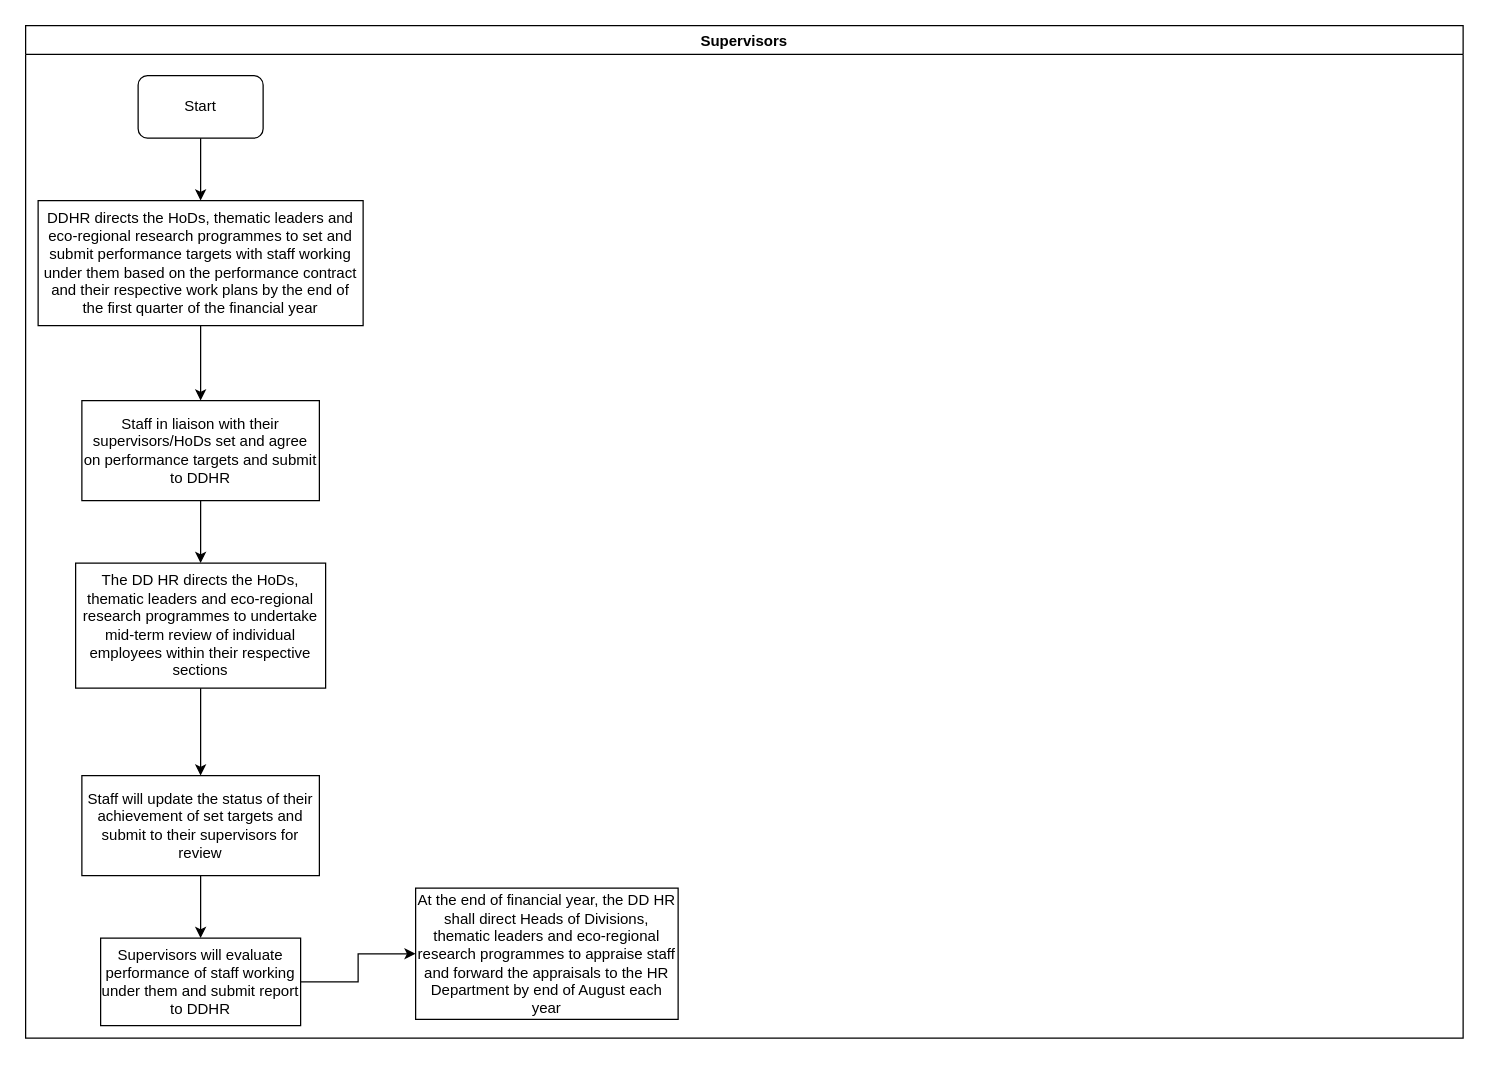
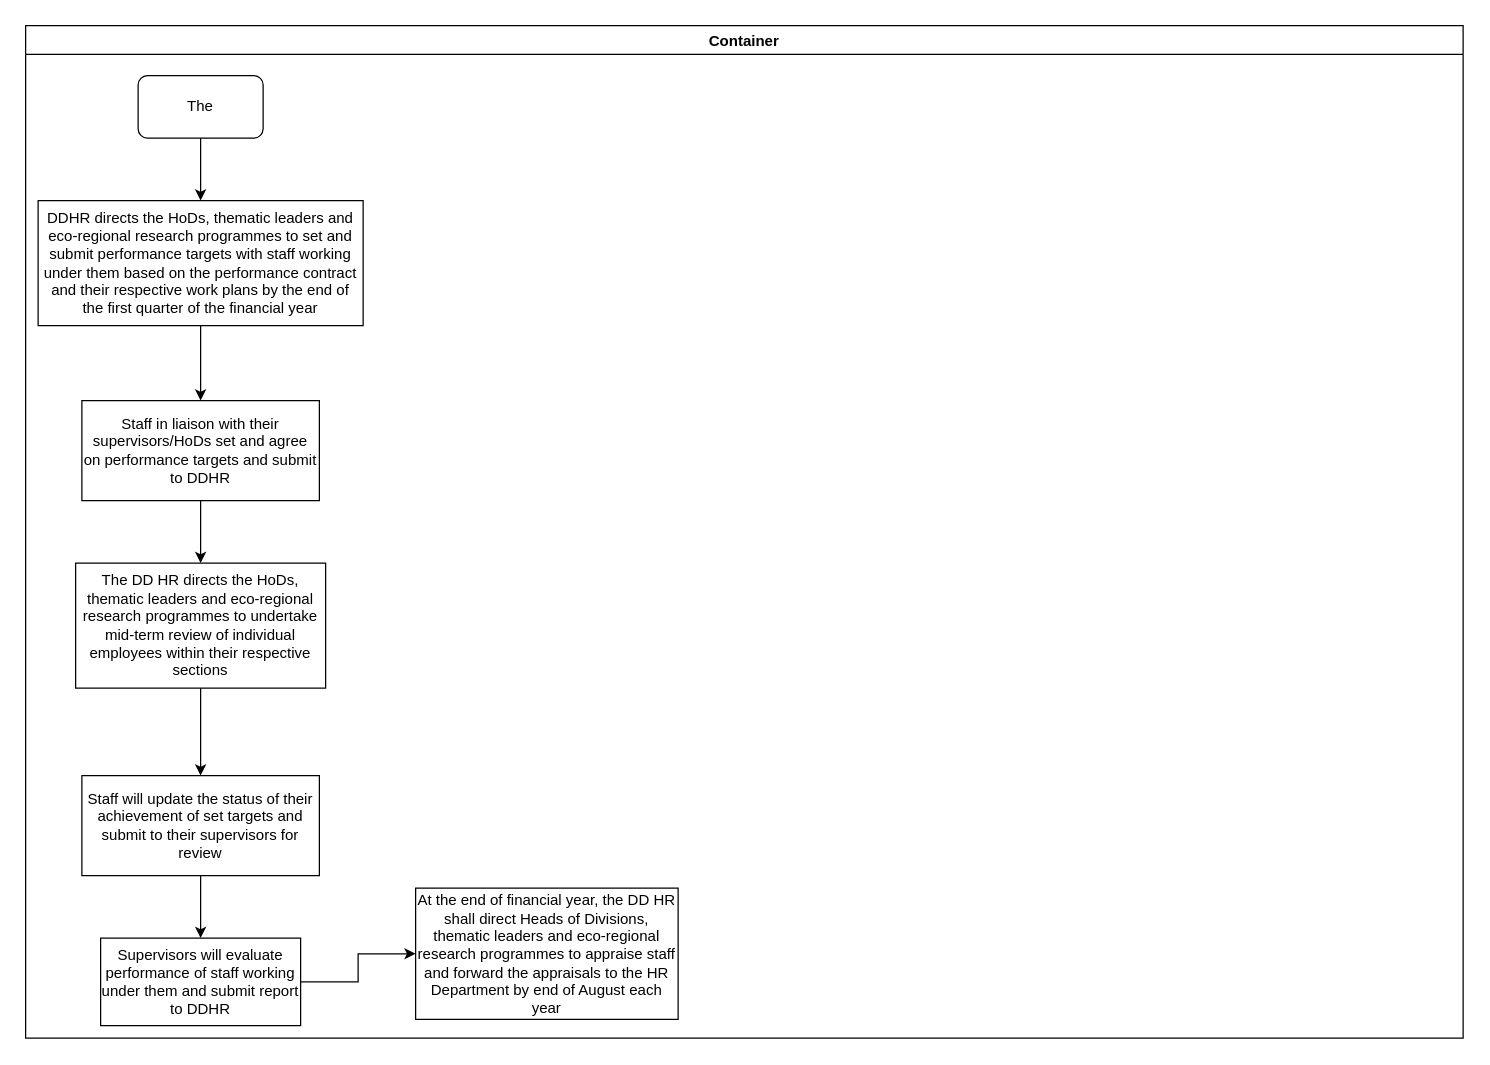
node "Supervisors": label "Supervisors" -> "Container"
node "Start": label "Start" -> "The"
